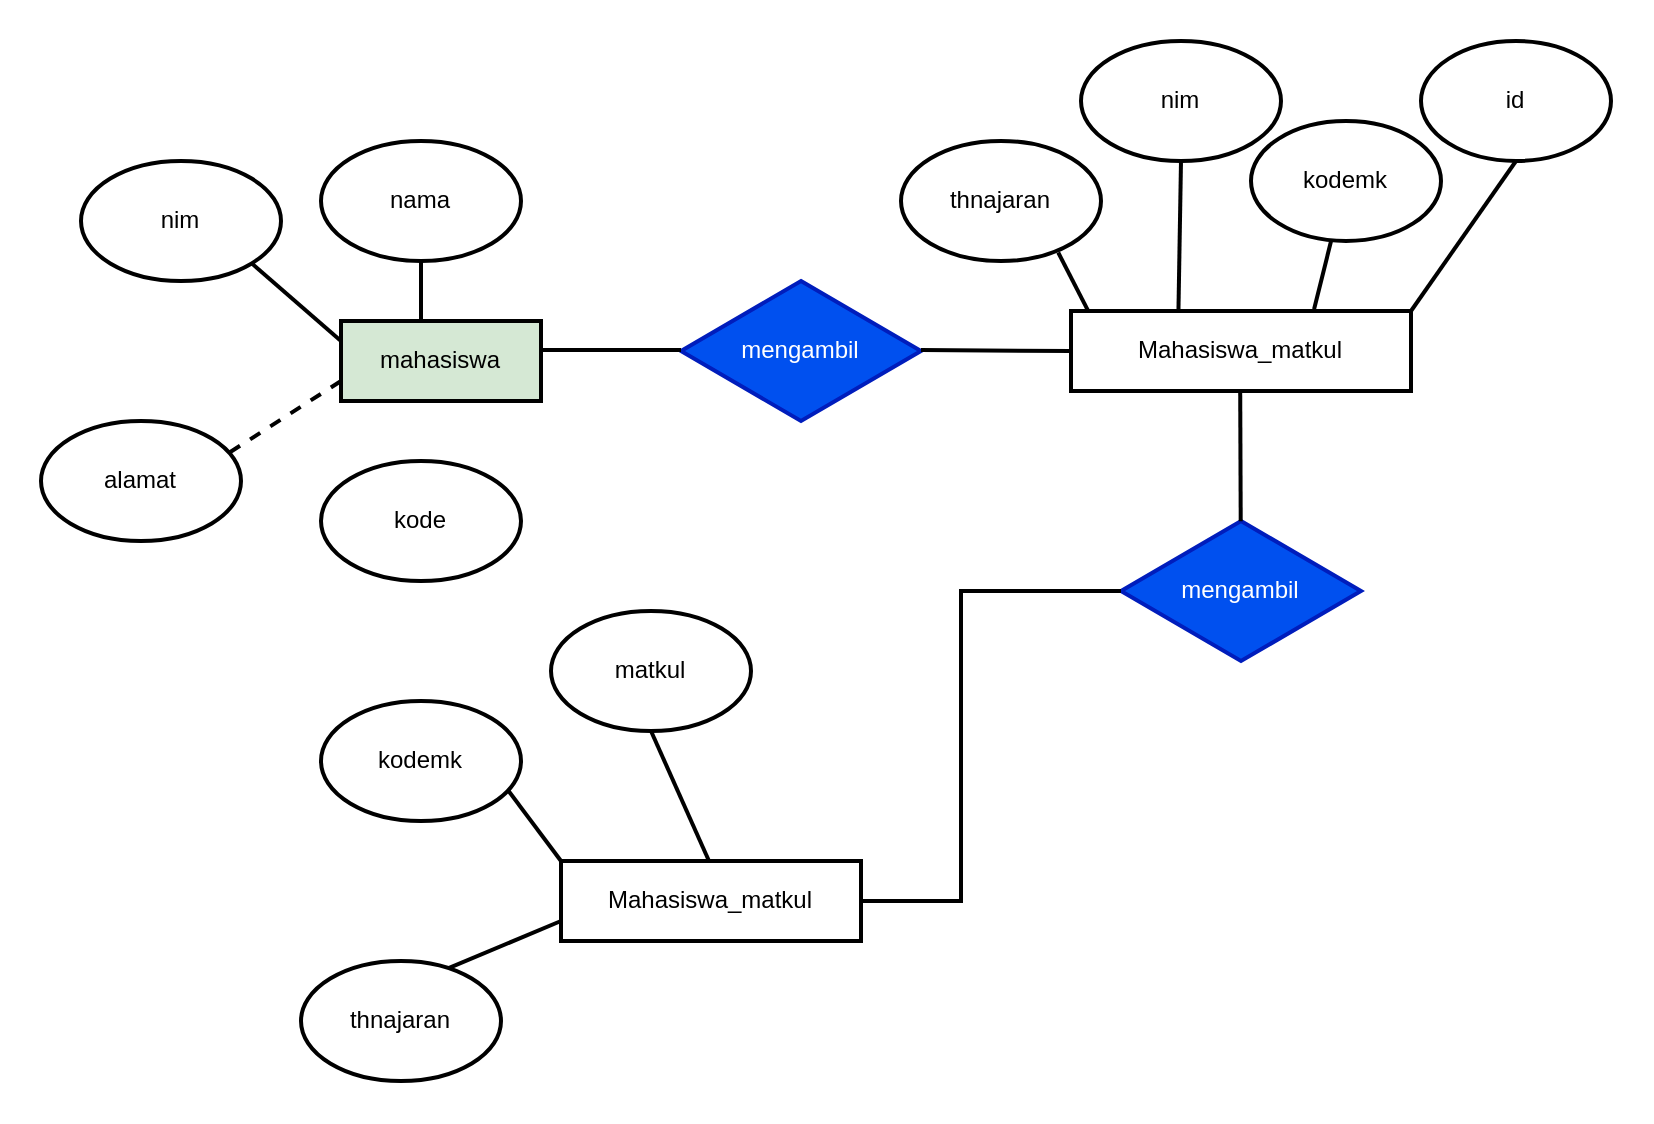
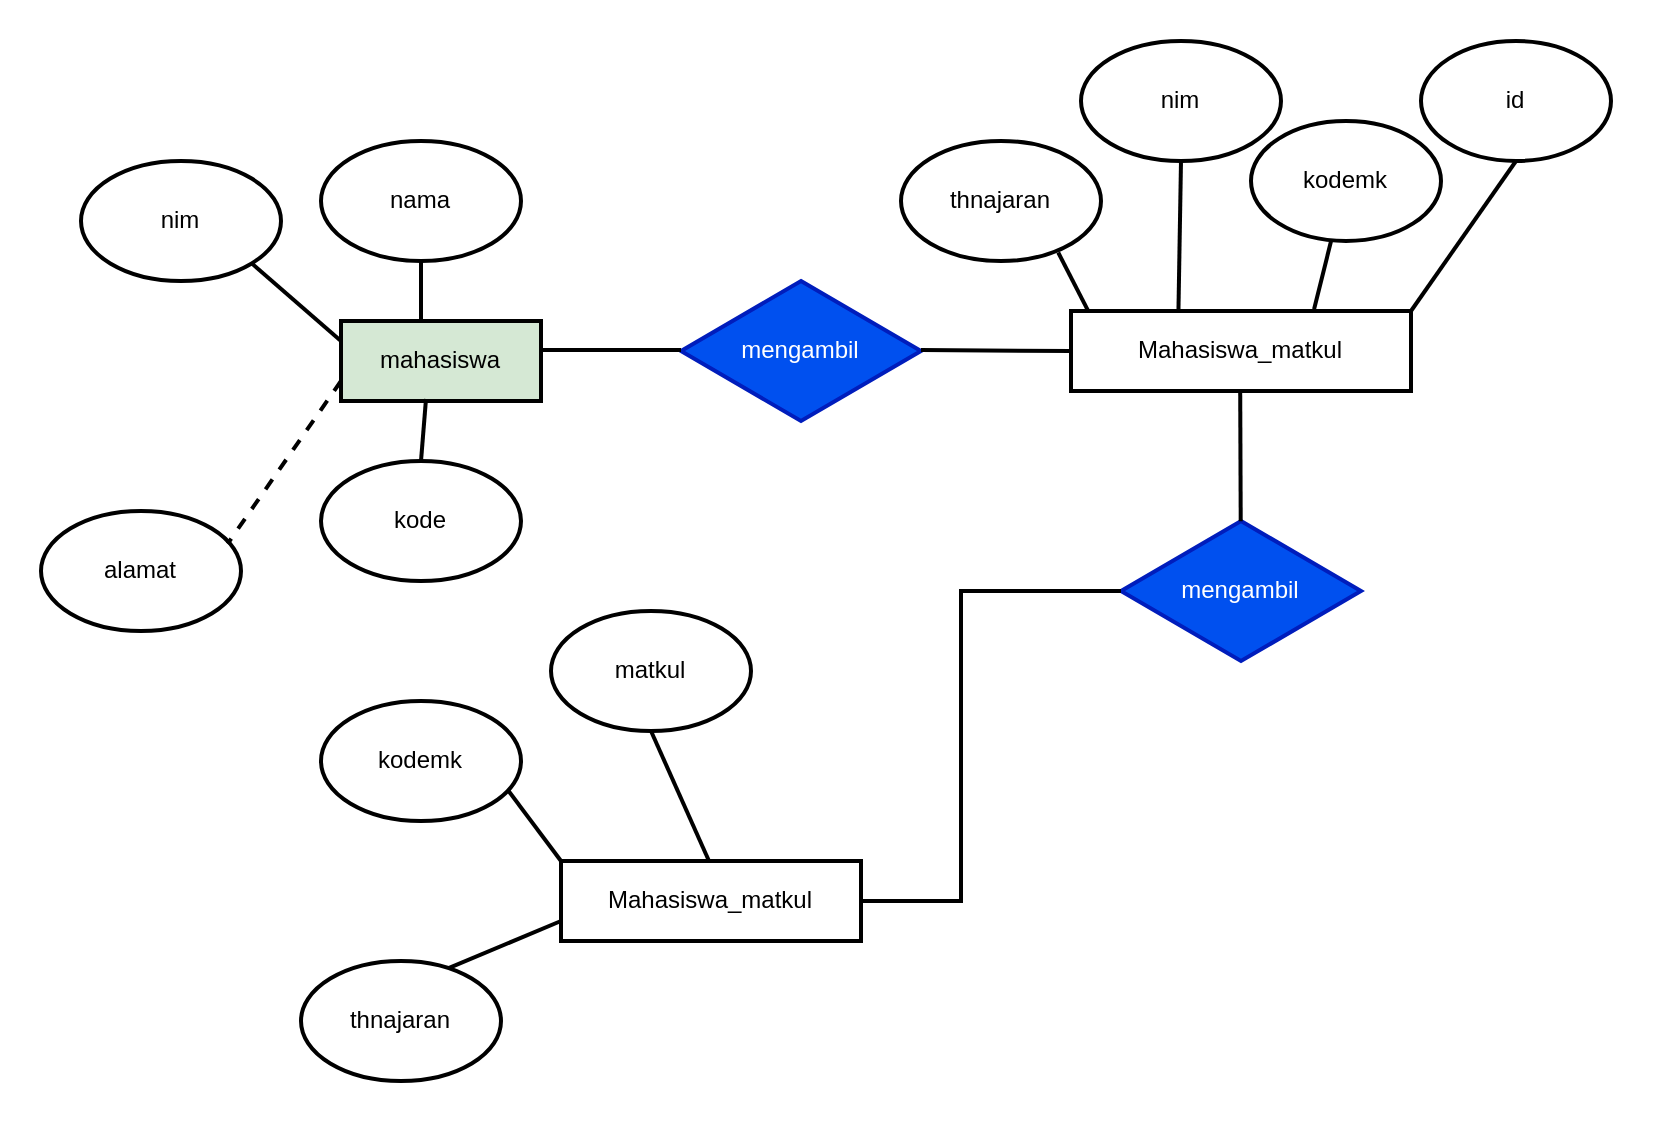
edge "mahasiswa" -- "kode": added
node "alamat": moved (141, 481) -> (141, 571)
